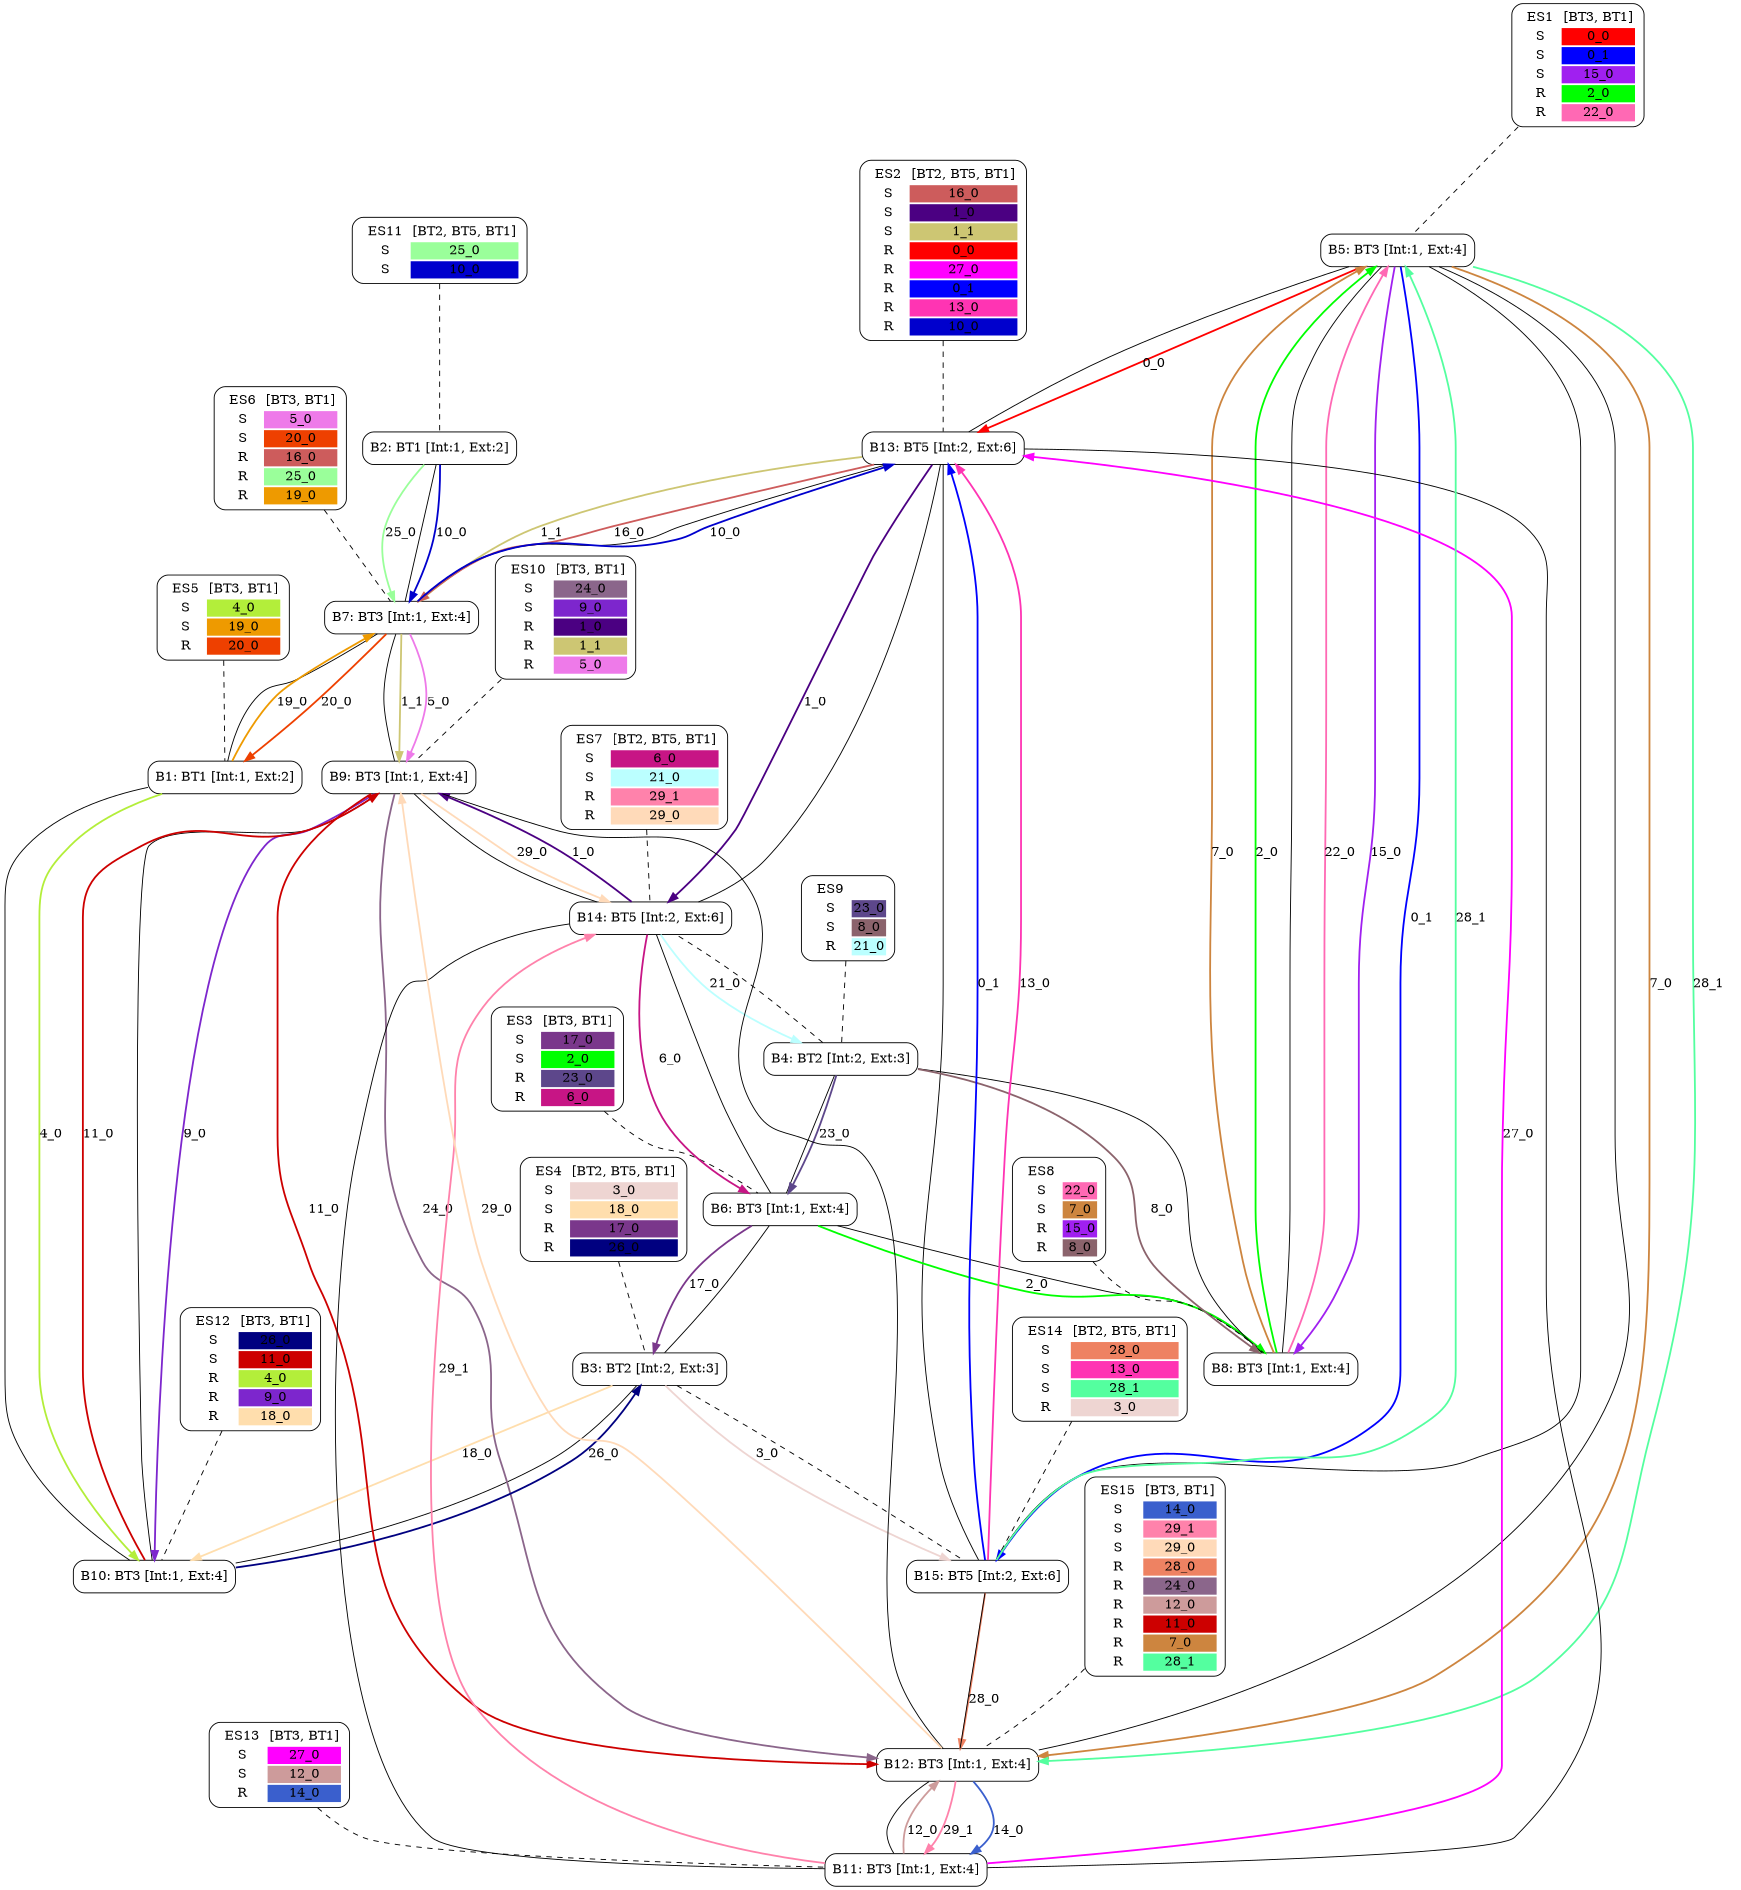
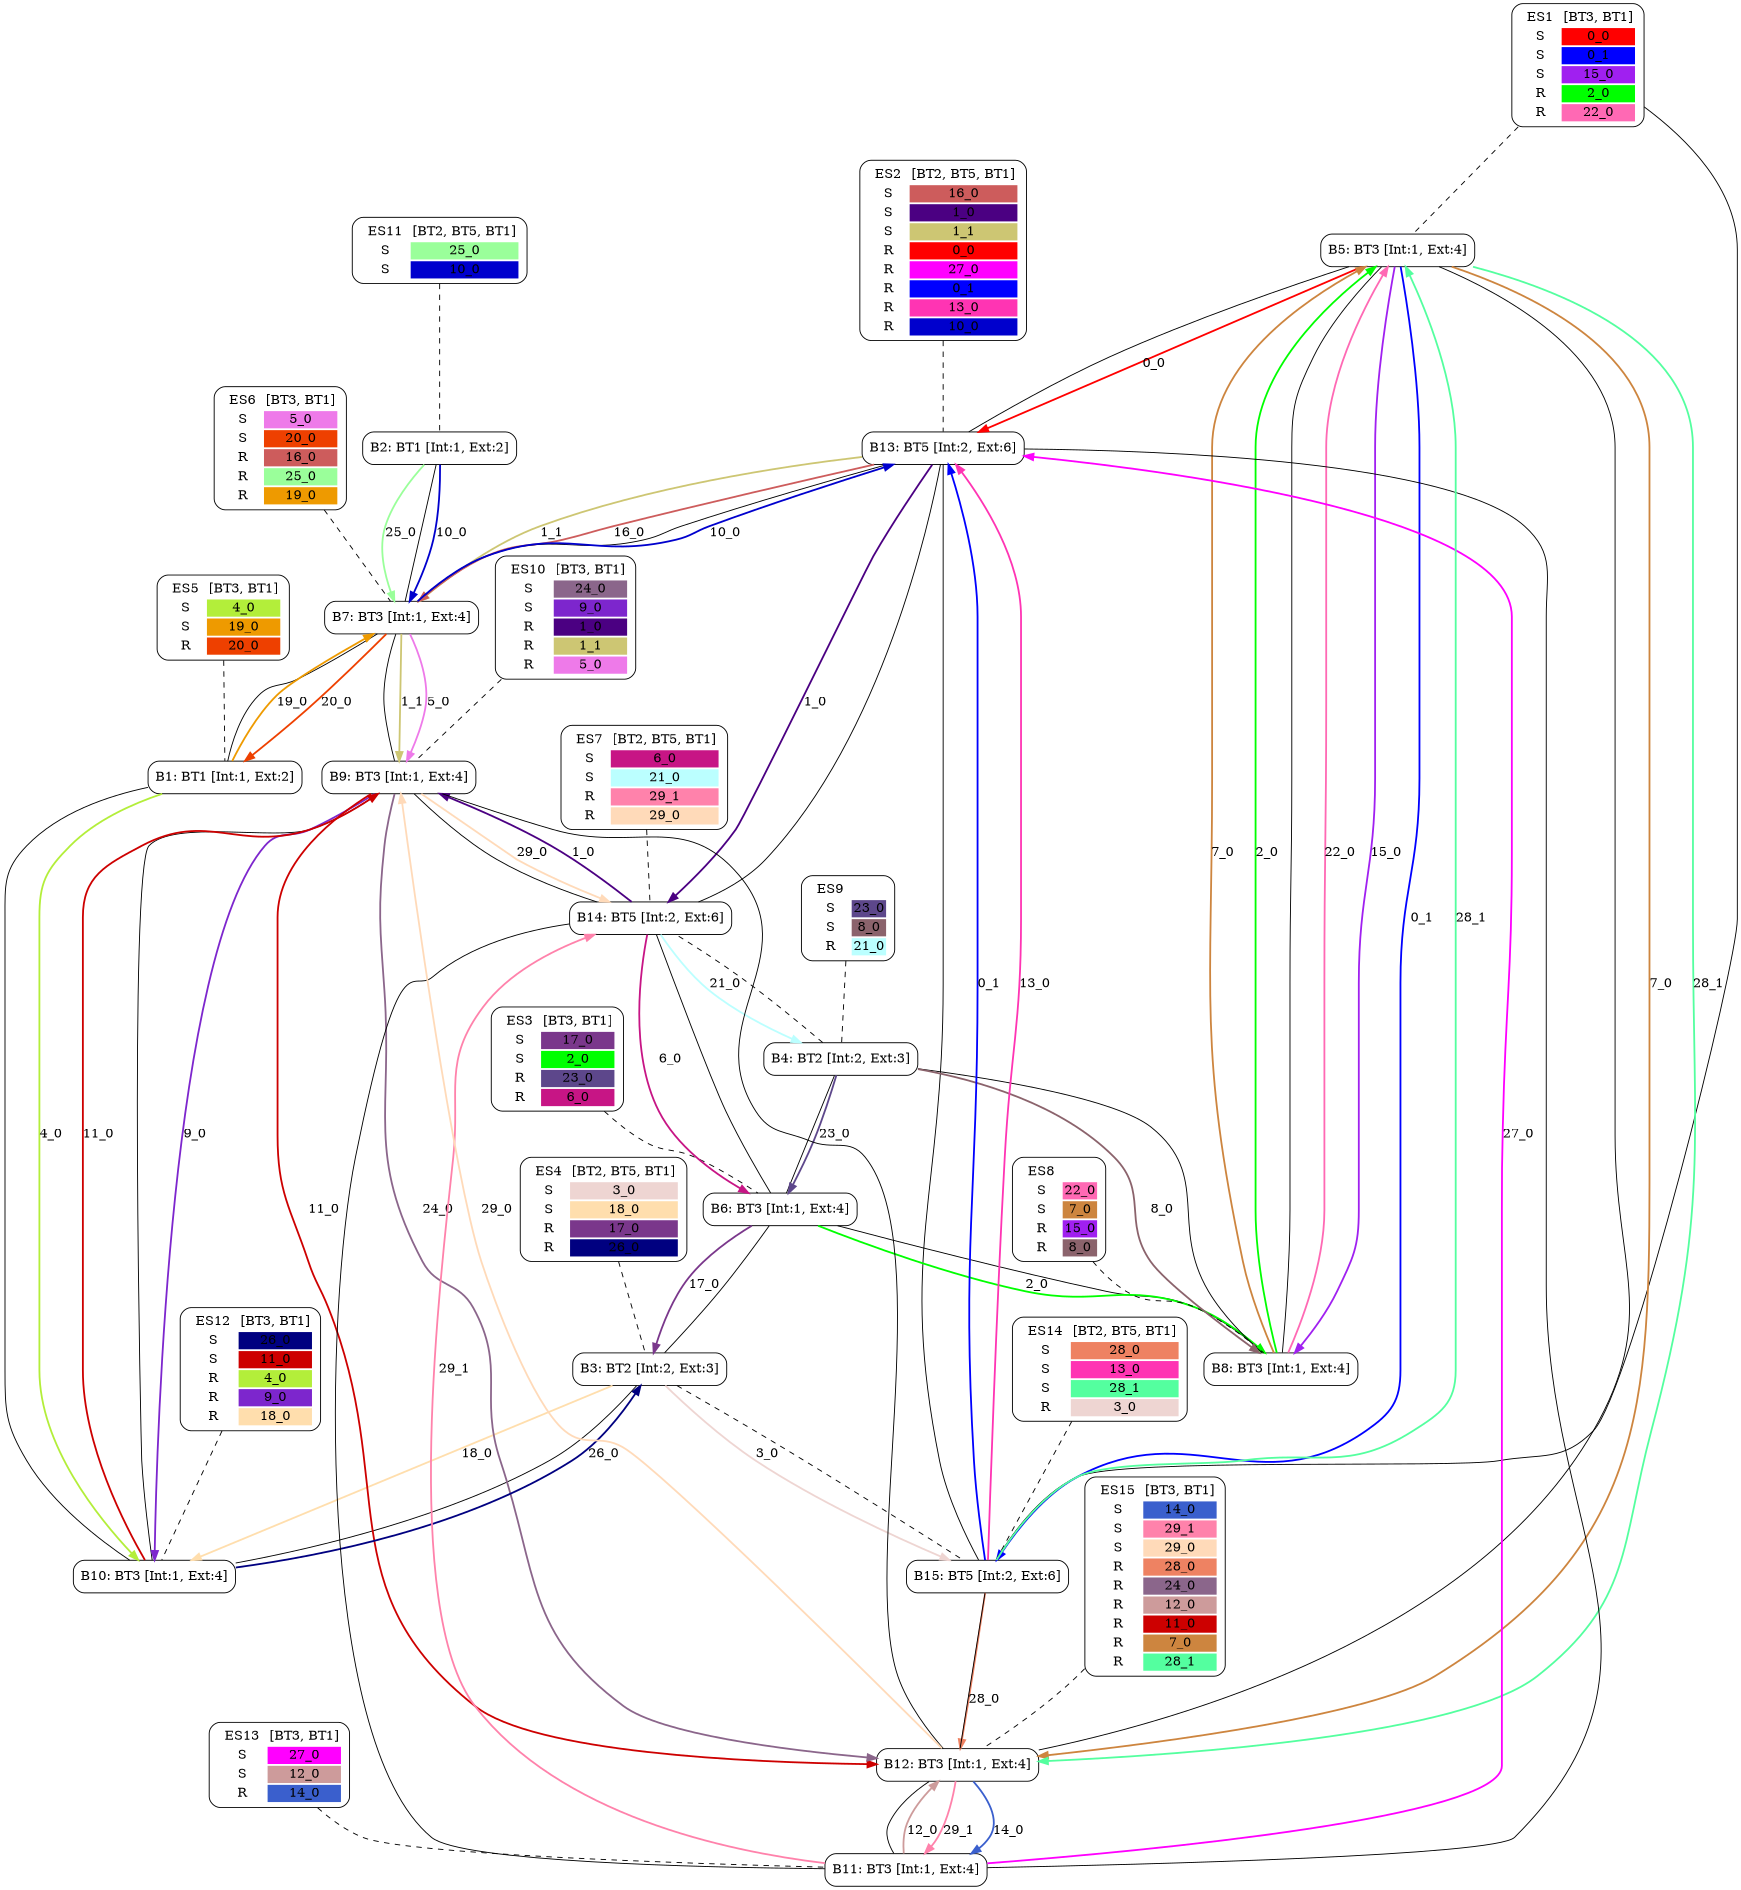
edge "B5: BT3 [Int:1, Ext:4]" -- "B15: BT5 [Int:2, Ext:6]": now "ES1" -- "B15: BT5 [Int:2, Ext:6]"
